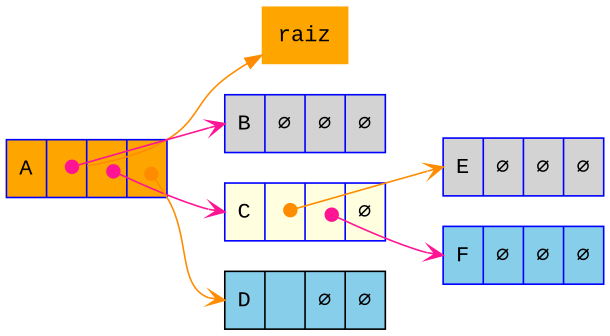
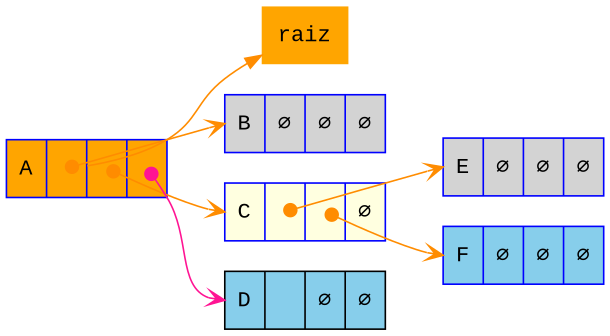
edge "B" -- "A": color deeppink -> darkorange
edge "A" -- "C": color deeppink -> darkorange
edge "C" -- "F": color deeppink -> darkorange
edge "A" -- "D": color darkorange -> deeppink
